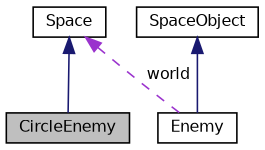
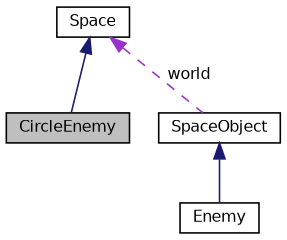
edge "Enemy" -> "Space": now "SpaceObject" -> "Space"
